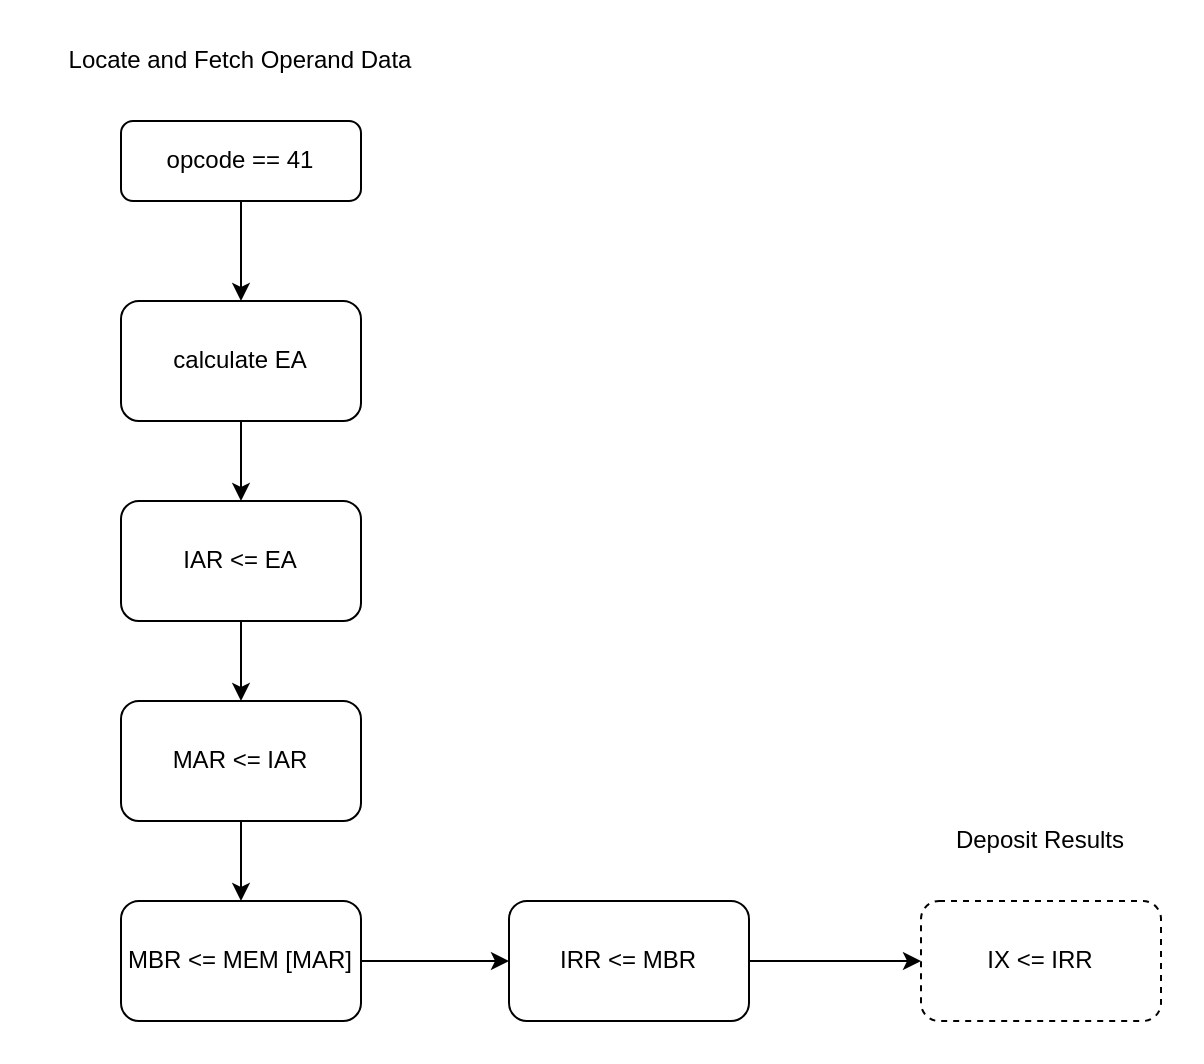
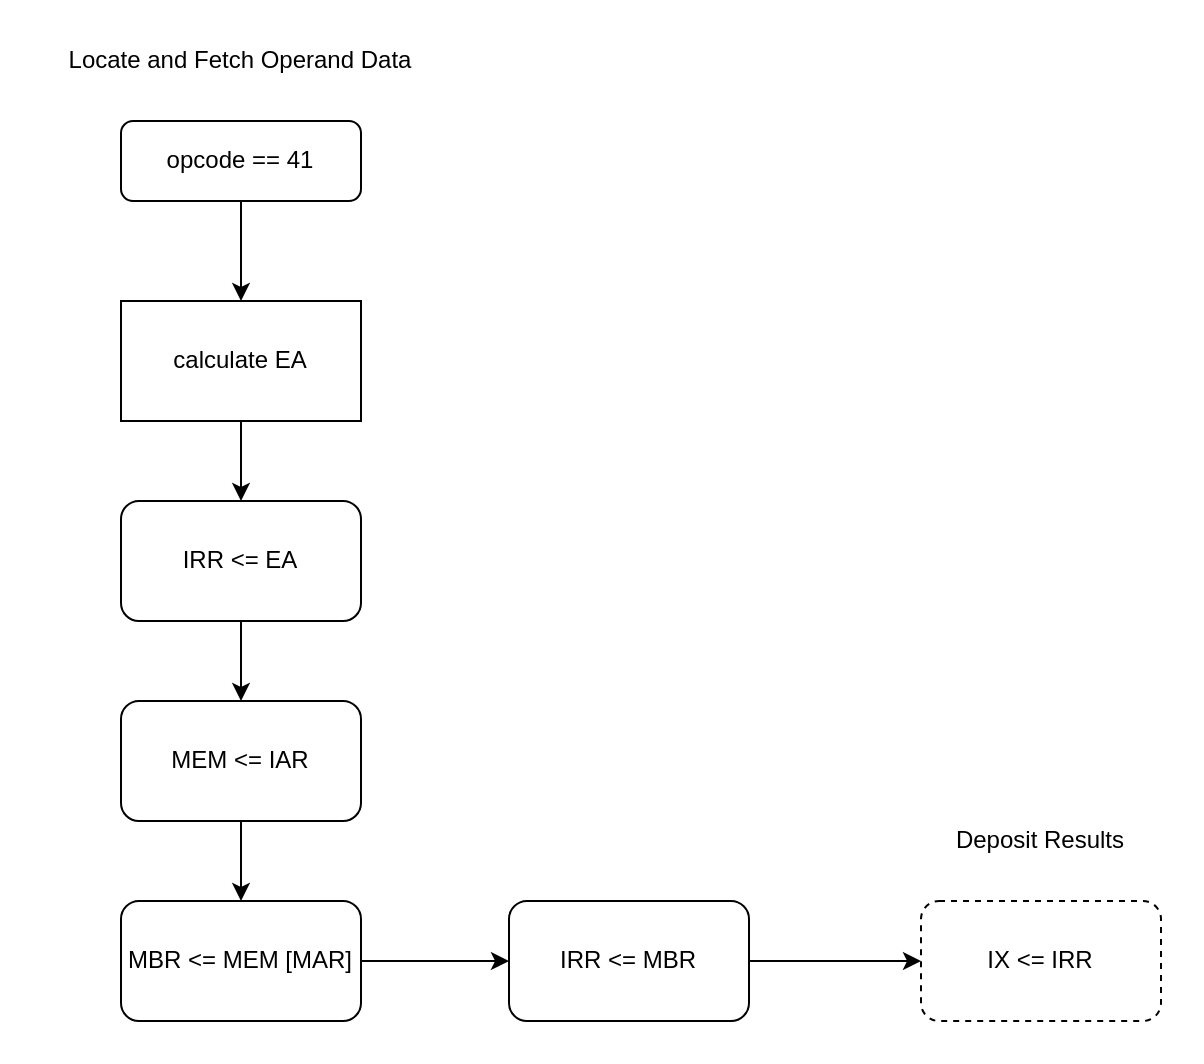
node "calculate EA": shape rounded rectangle -> rectangle
node "IAR <= EA": label "IAR <= EA" -> "IRR <= EA"
node "MAR <= IAR": label "MAR <= IAR" -> "MEM <= IAR"
